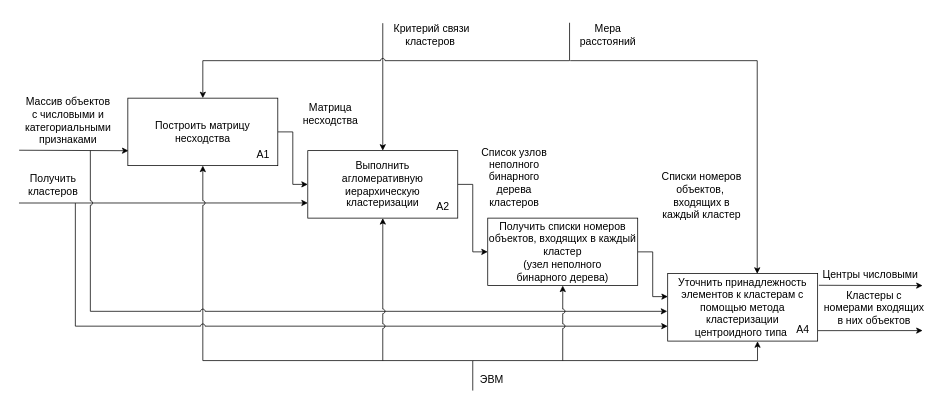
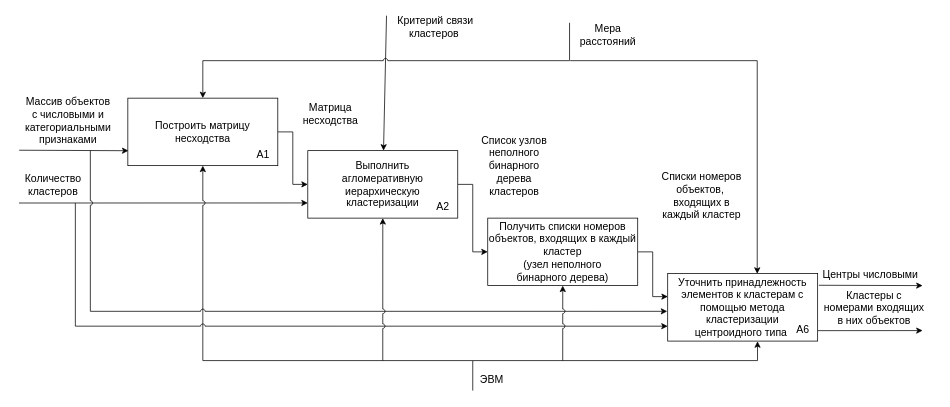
node "Критерий связи кластеров": moved (432, 34) -> (435, 27)
node "Список узлов неполного бинарного дерева кластеров": moved (514, 177) -> (514, 165)
node "Получить кластеров": label "Получить кластеров" -> "Количество кластеров"
node "A4": label "A4" -> "A6"
